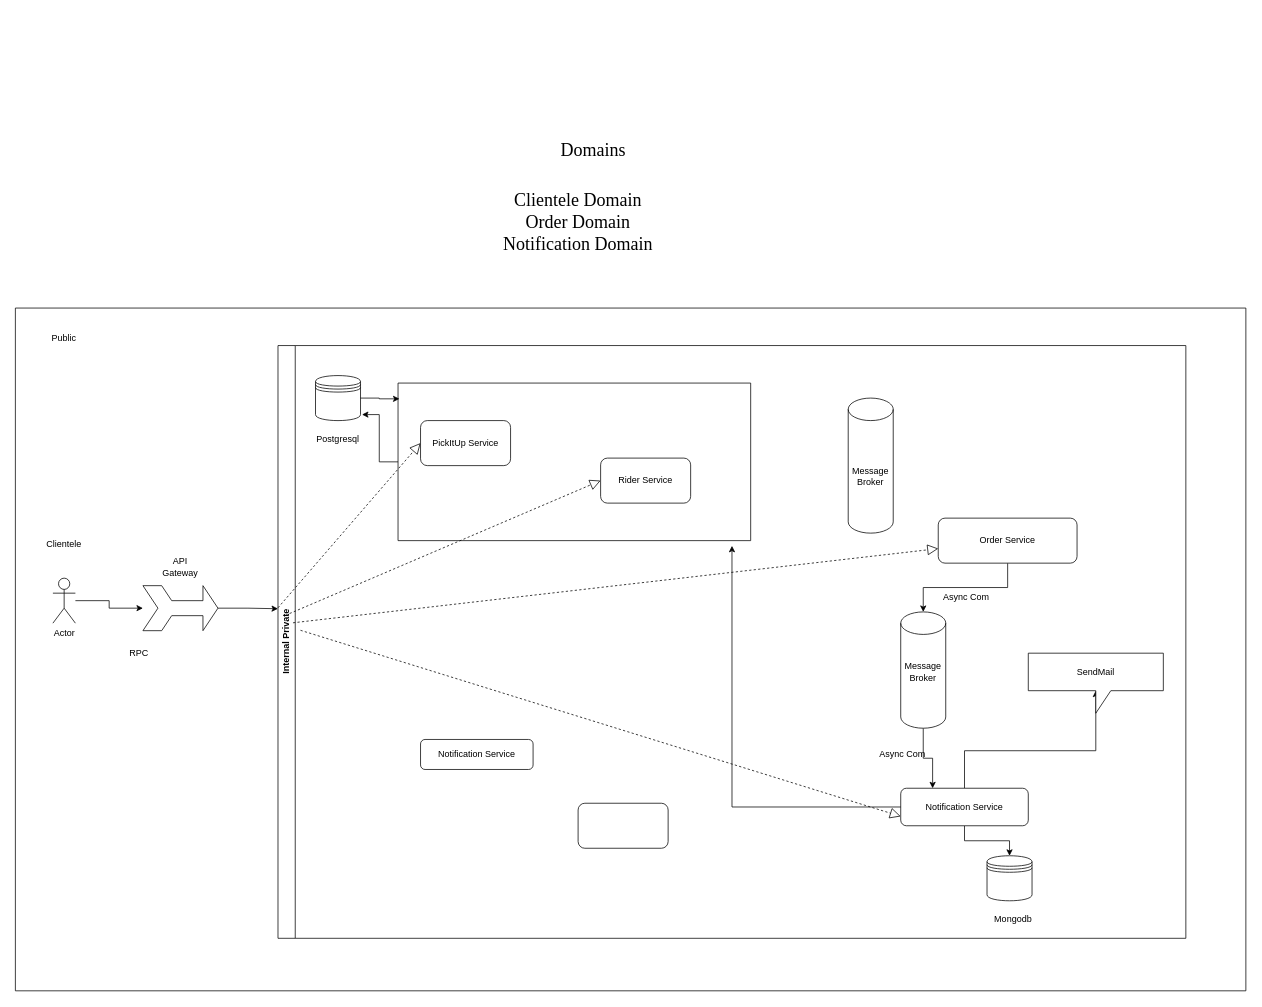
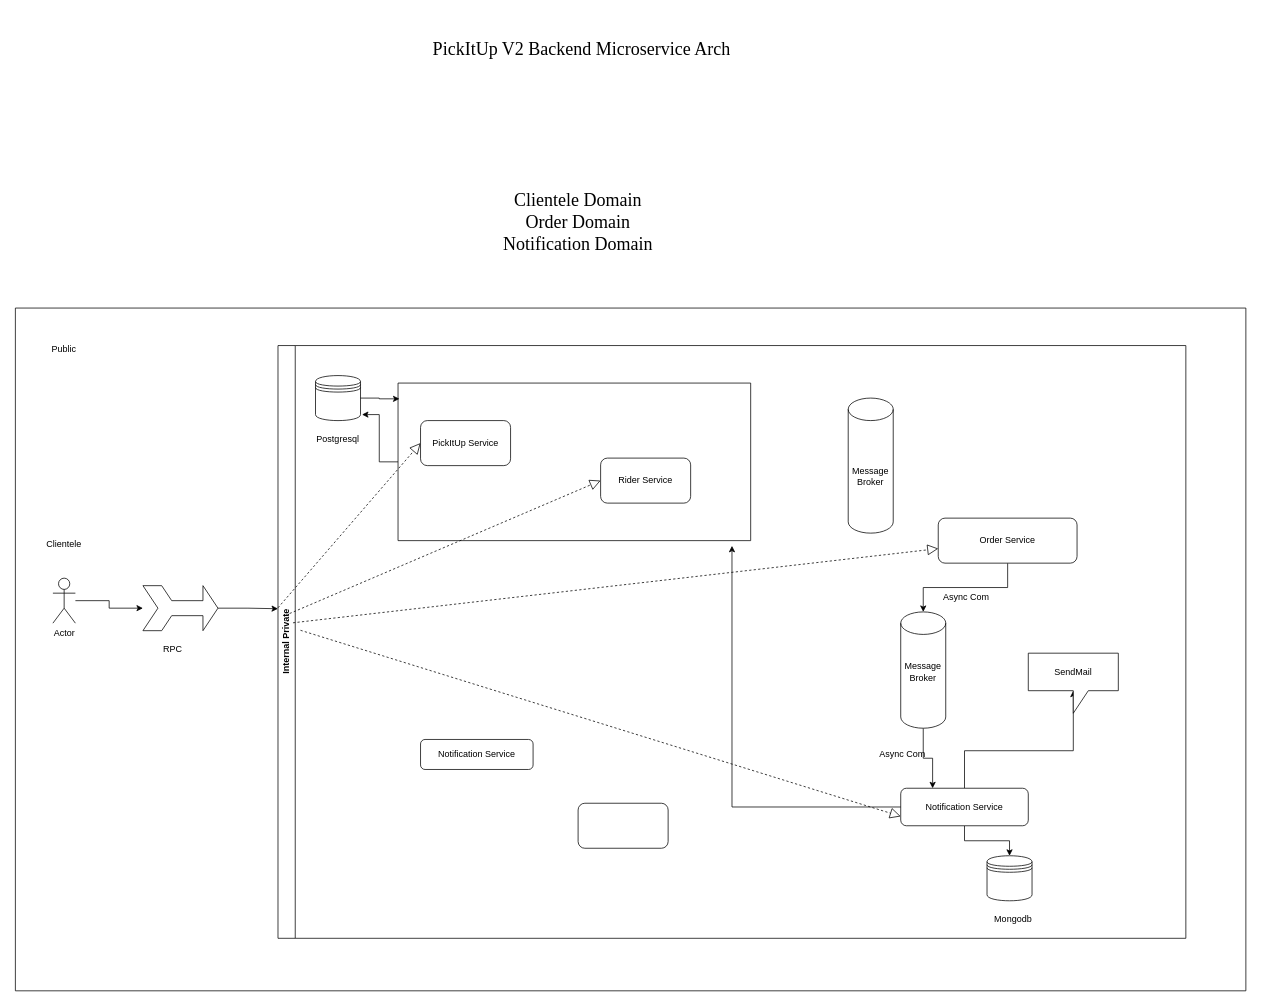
node "PickItUp V2 Backend Microservice Arch": added
node "Domains": removed
node "Public": moved (64, 338) -> (64, 349)
node "API Gateway": removed
node "RPC": moved (139, 653) -> (173, 649)
node "SendMail": size 135x60 -> 90x60
